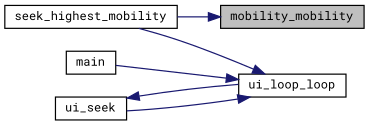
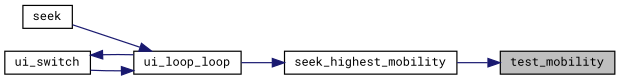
node "mobility_mobility": label "mobility_mobility" -> "test_mobility"
edge "seek_highest_mobility" -> "ui_loop_loop": reversed
node "main": label "main" -> "seek"
node "ui_seek": label "ui_seek" -> "ui_switch"
